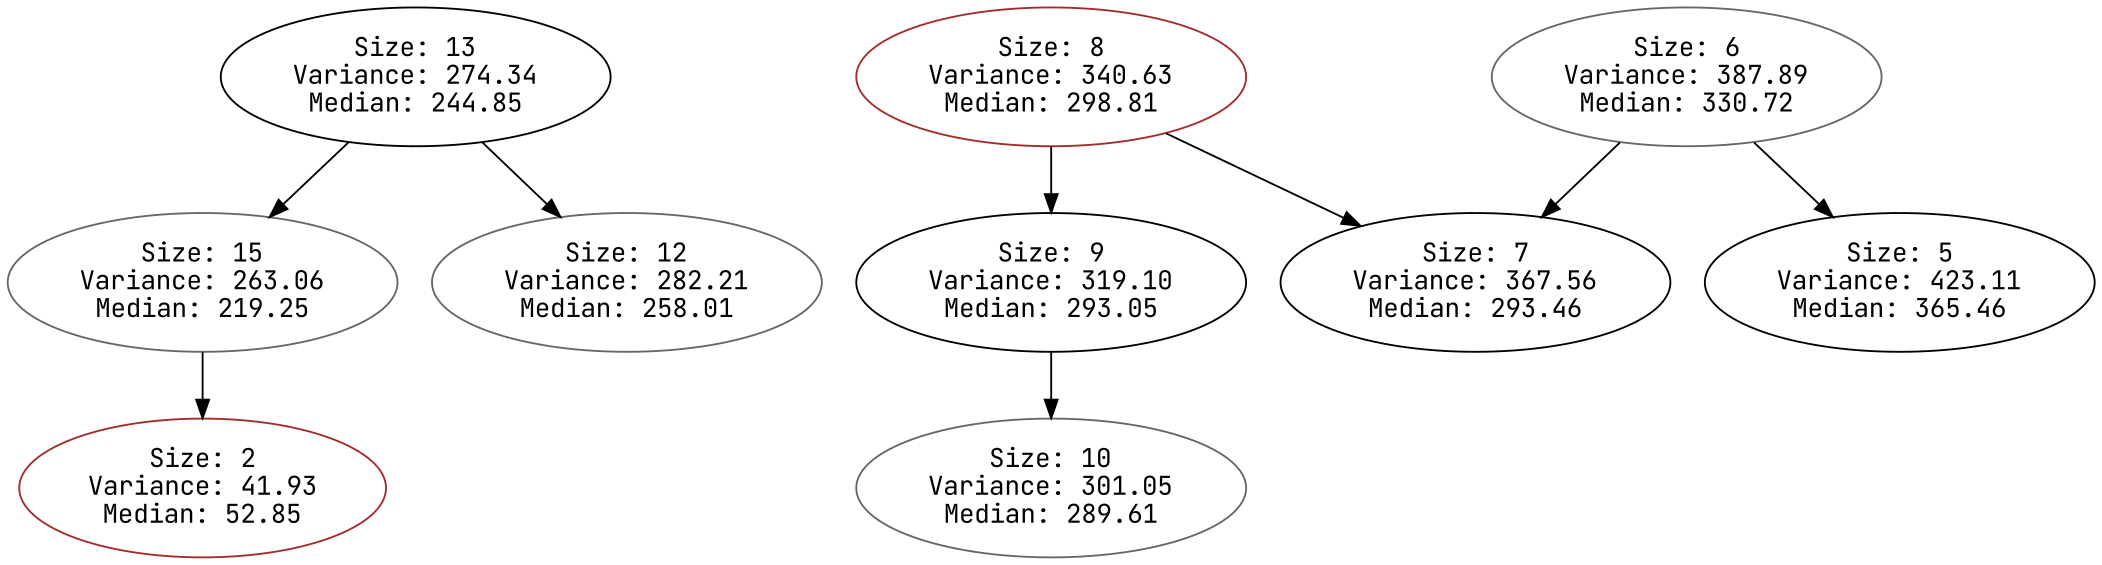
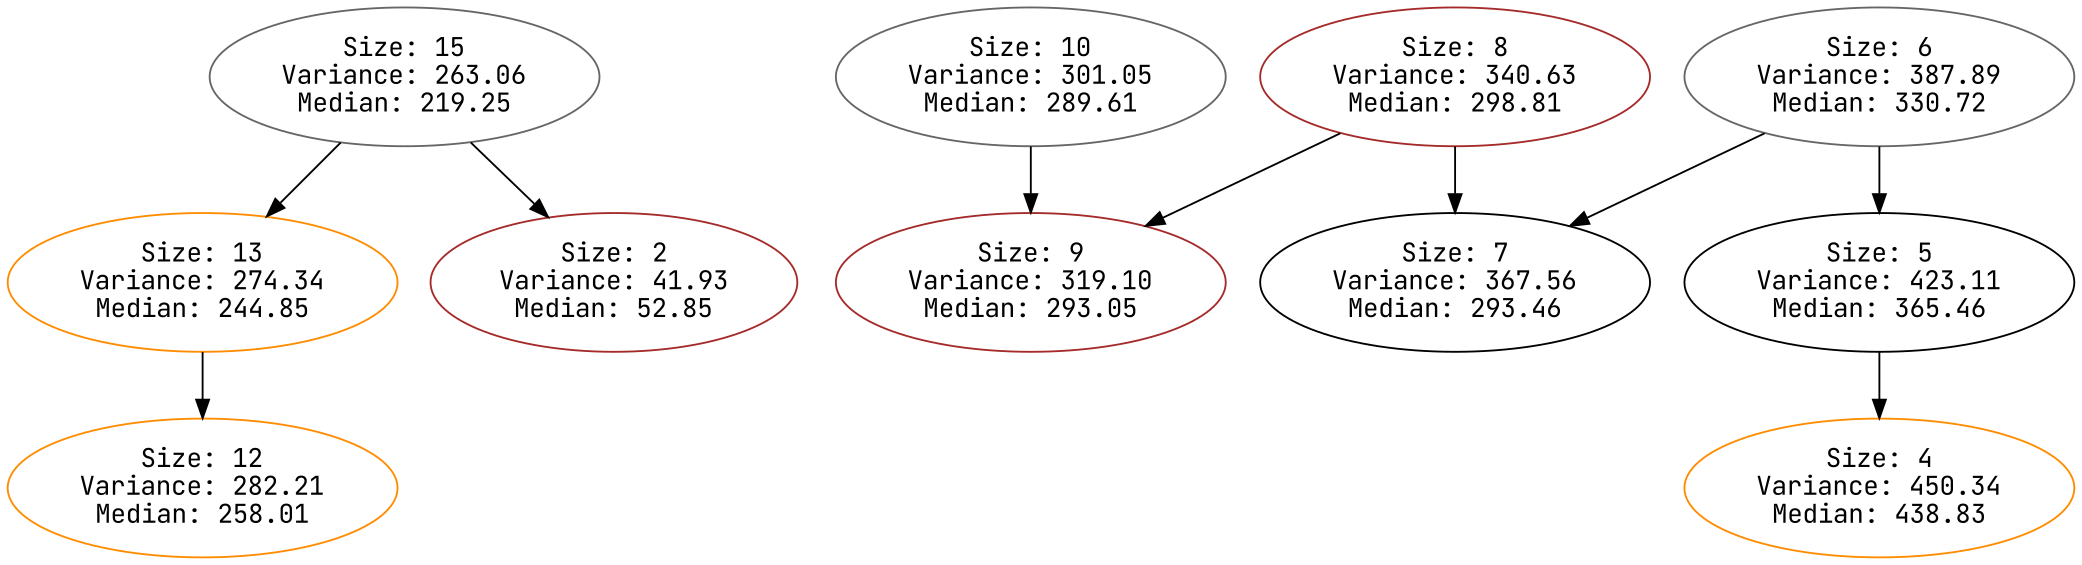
node "Size: 13 Variance: 274.34 Median: 244.85": color black -> darkorange
edge "Size: 13 Variance: 274.34 Median: 244.85" -> "Size: 15 Variance: 263.06 Median: 219.25": reversed
node "Size: 12 Variance: 282.21 Median: 258.01": color gray40 -> darkorange
node "Size: 9 Variance: 319.10 Median: 293.05": color black -> brown
edge "Size: 9 Variance: 319.10 Median: 293.05" -> "Size: 10 Variance: 301.05 Median: 289.61": reversed
node "Size: 4 Variance: 450.34 Median: 438.83": added
